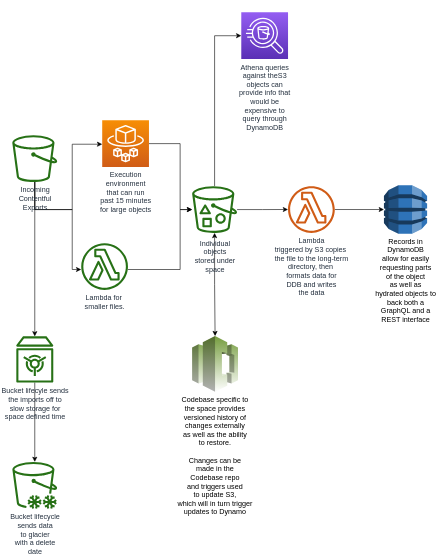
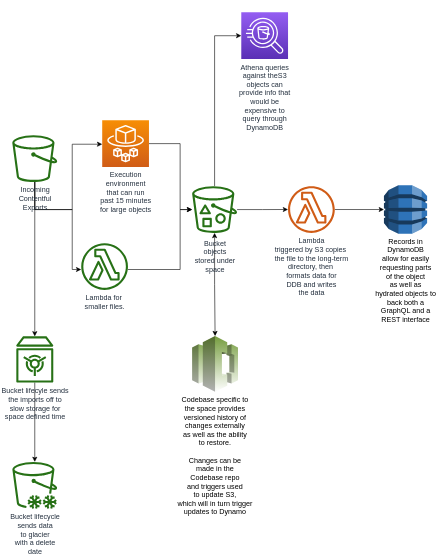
node "Individual objects stored under space": label "Individual objects stored under space" -> "Bucket objects stored under space"
